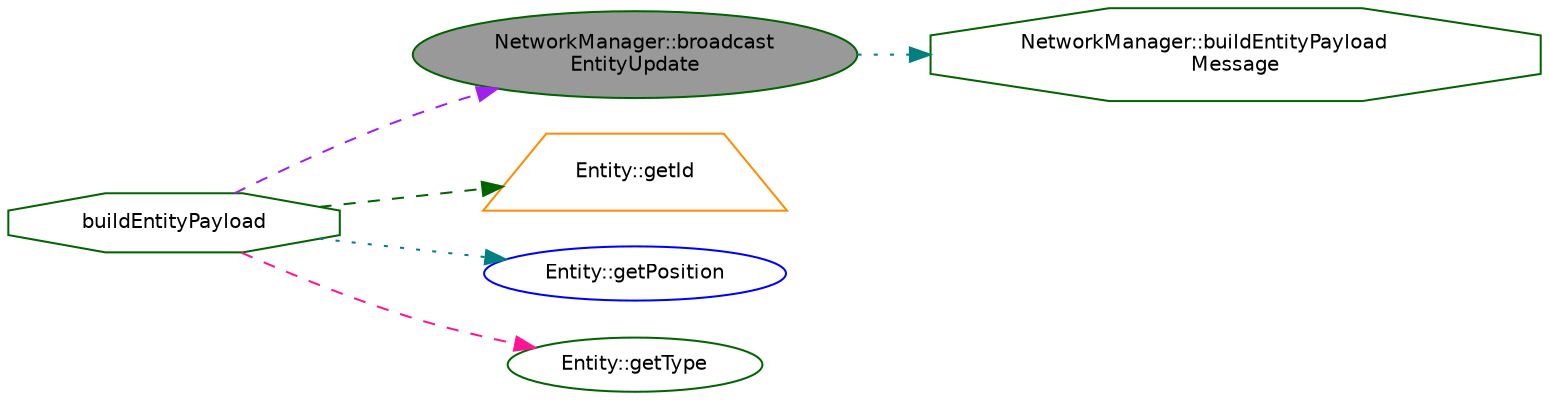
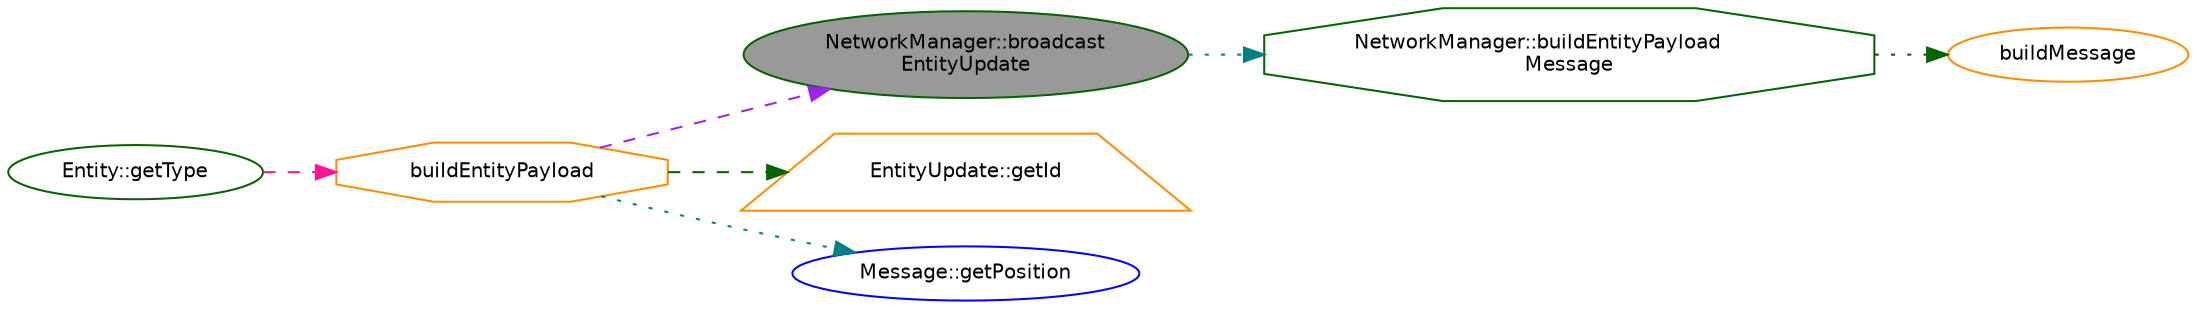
node "buildMessage": added
node "Entity::getId": label "Entity::getId" -> "EntityUpdate::getId"
node "buildEntityPayload": color darkgreen -> darkorange
node "Entity::getPosition": label "Entity::getPosition" -> "Message::getPosition"
edge "buildEntityPayload" -> "Entity::getType": reversed
